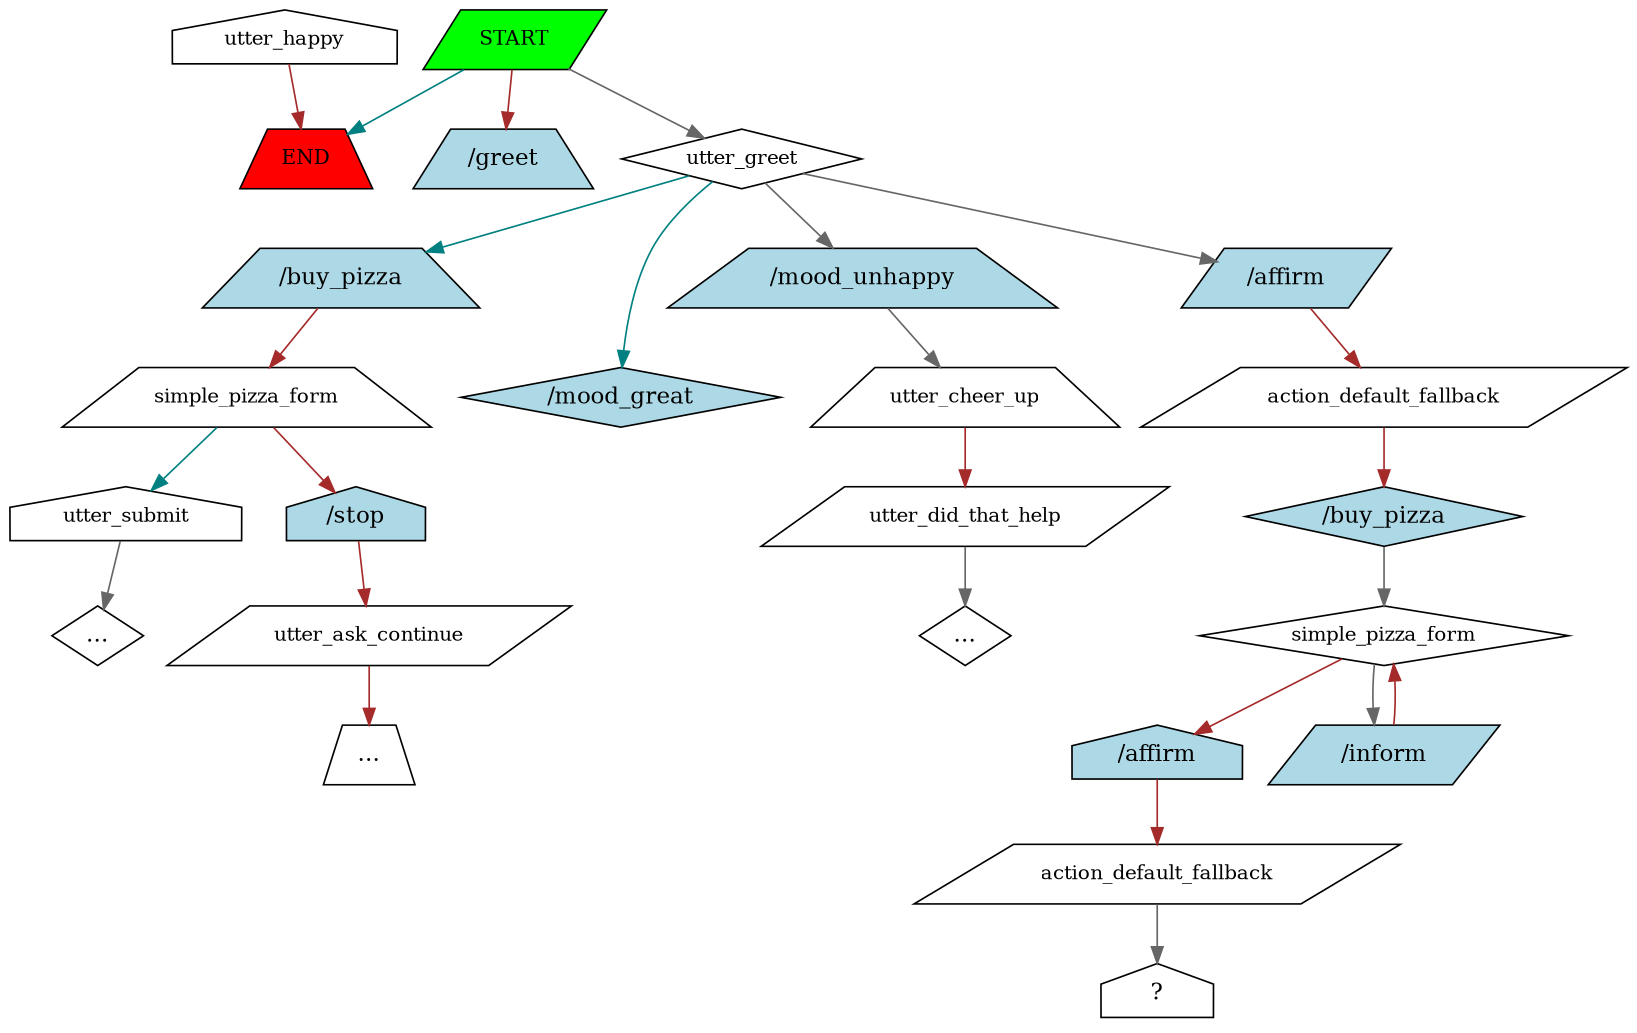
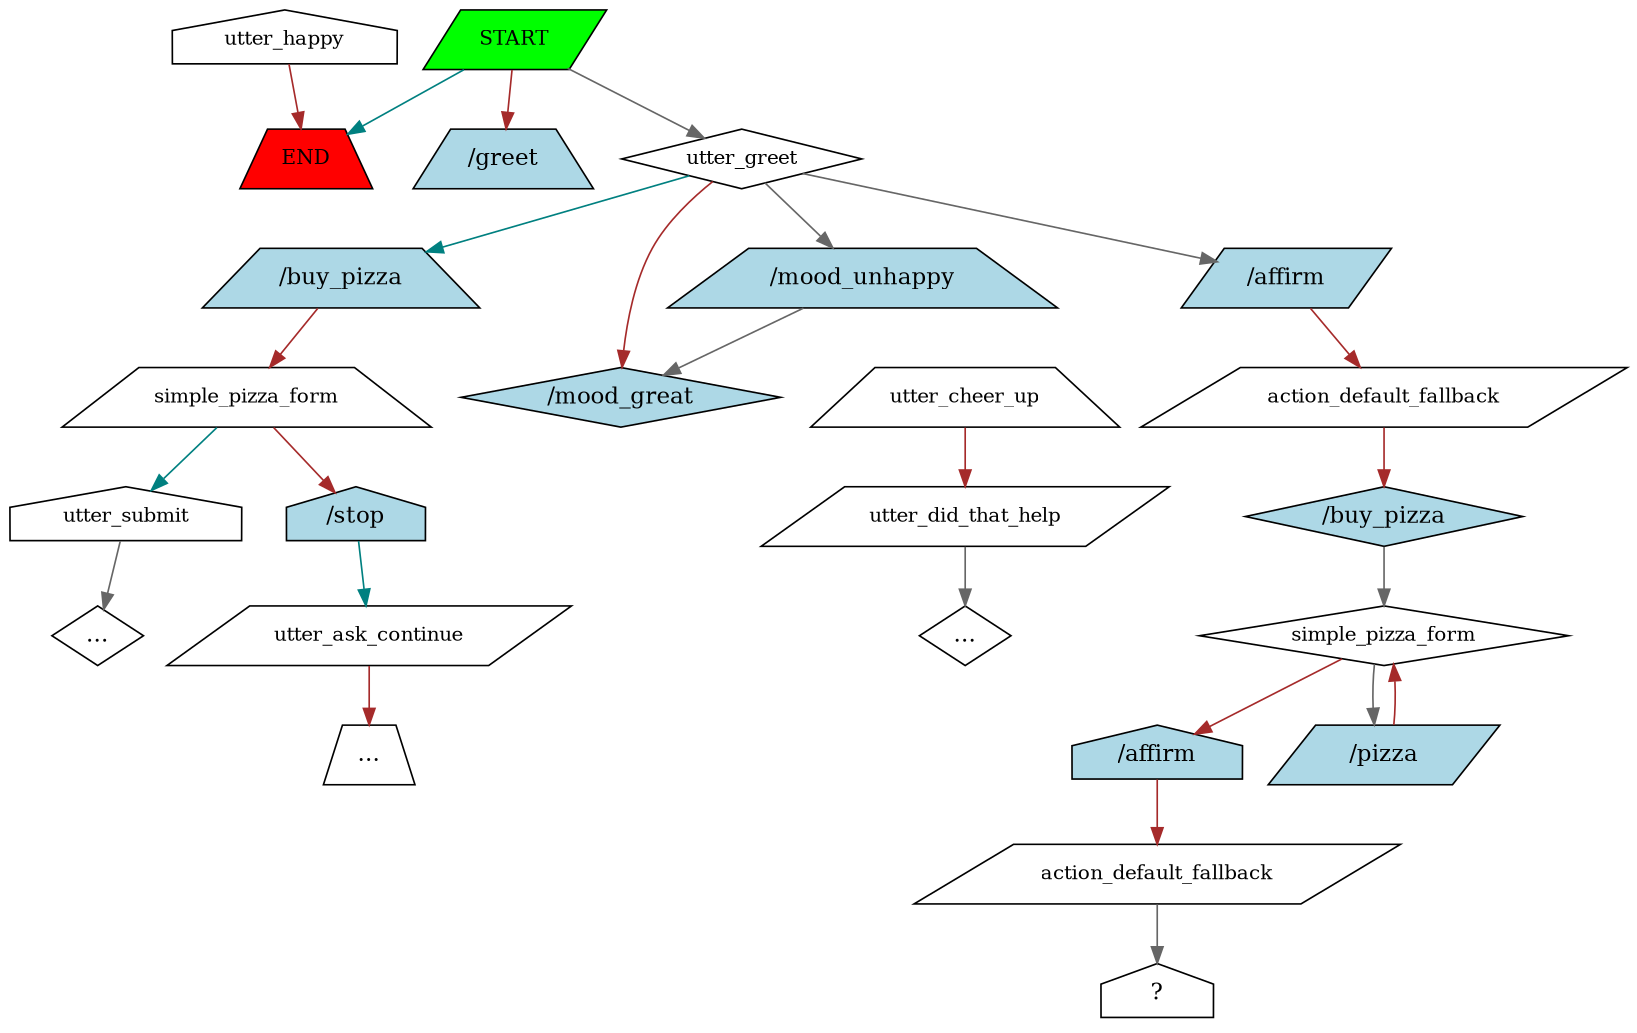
edge "utter_greet" -> "/mood_great": color teal -> brown
edge "/mood_unhappy" -> "utter_cheer_up": now "/mood_unhappy" -> "/mood_great"
edge "/stop" -> "utter_ask_continue": color brown -> teal
node "/inform": label "/inform" -> "/pizza"
